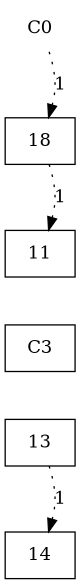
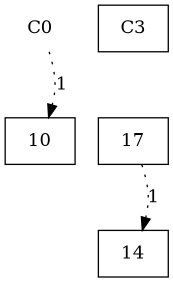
node "18": label "18" -> "10"
node "11": removed
node "13": label "13" -> "17"
